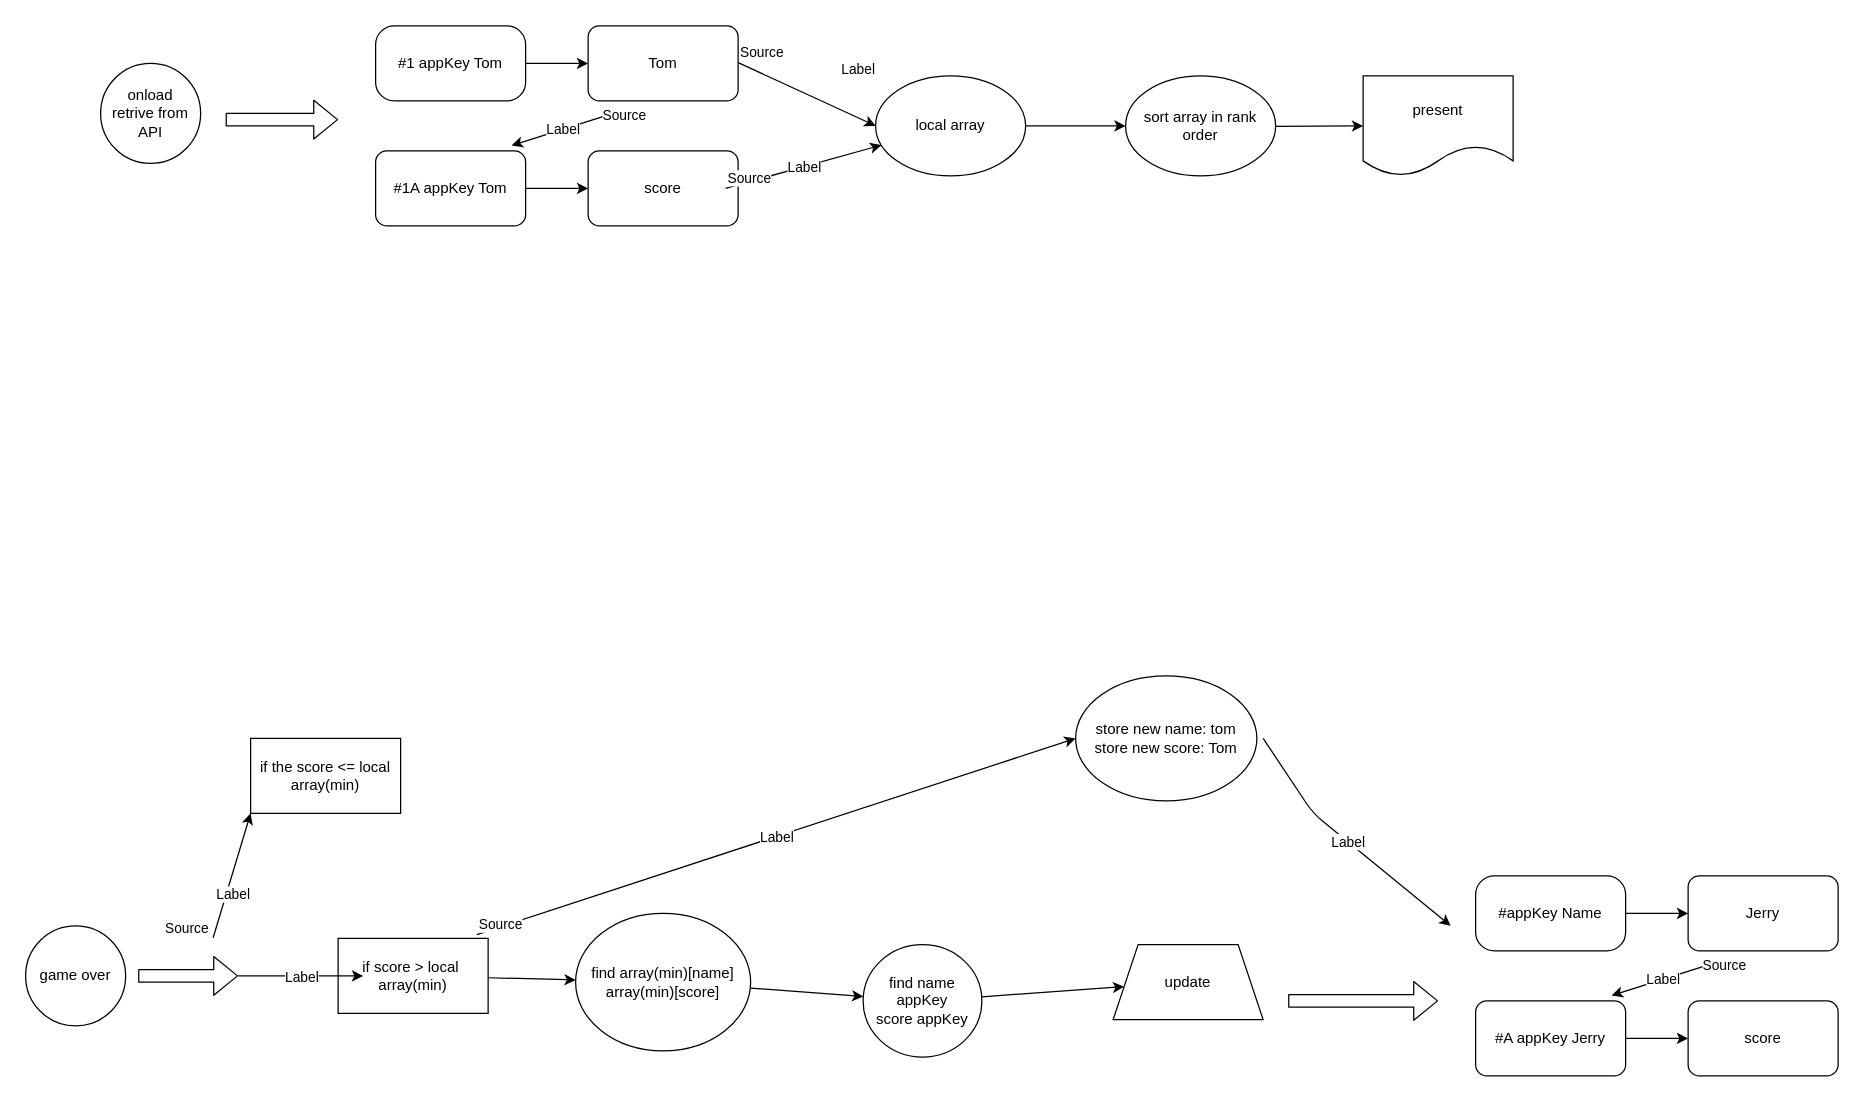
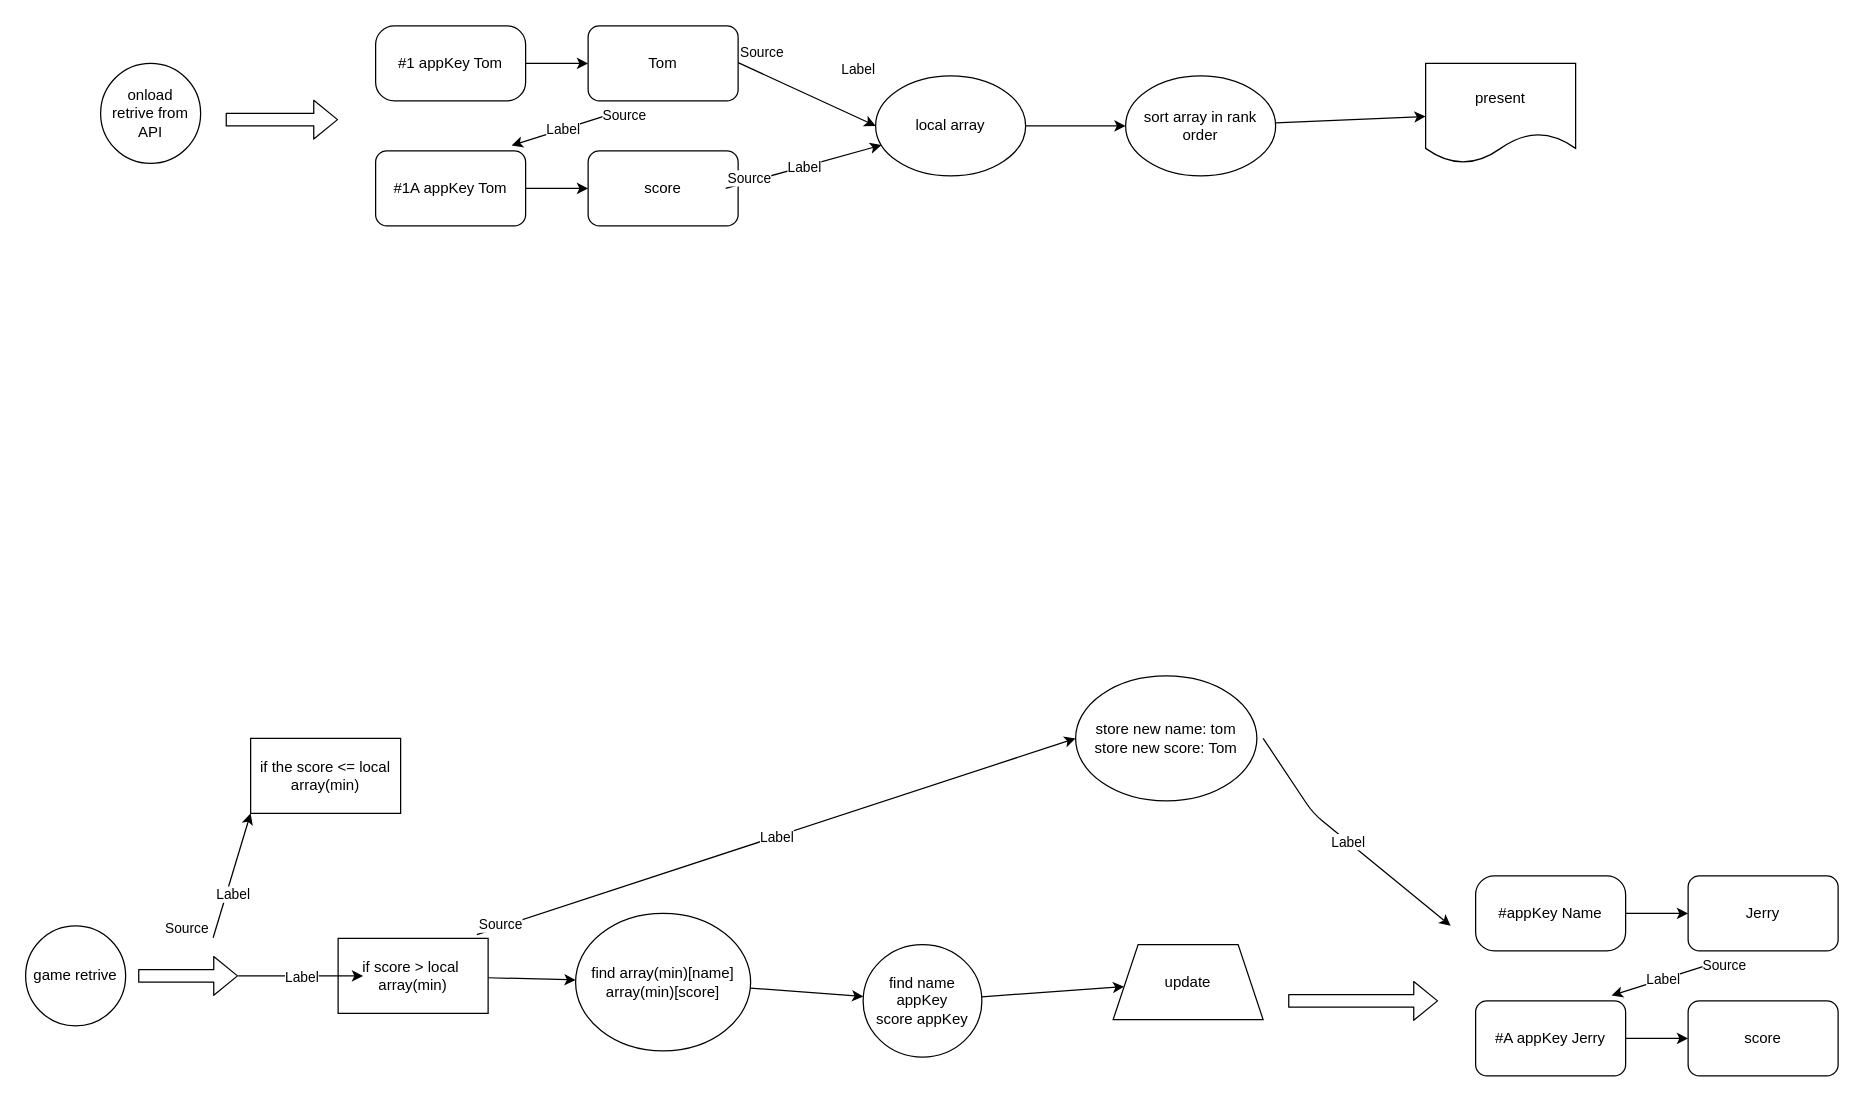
node "present": moved (1438, 126) -> (1501, 113)
node "game over": label "game over" -> "game retrive"
